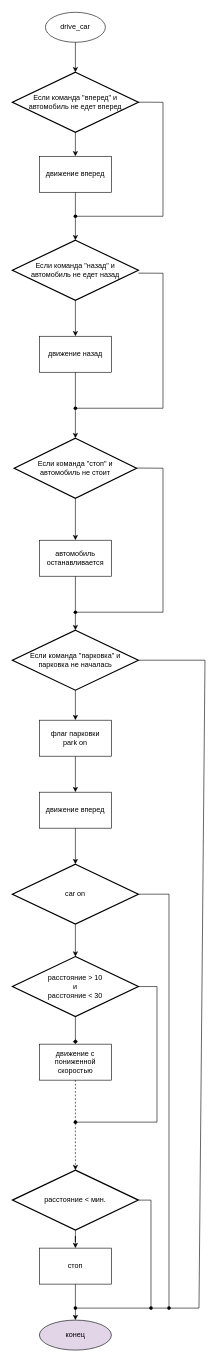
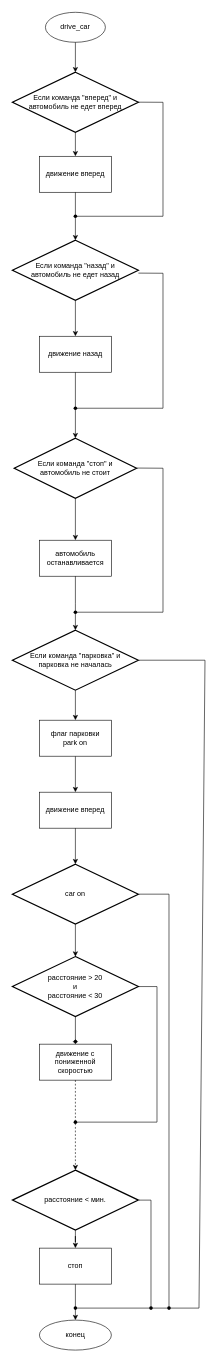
node "расстояние > 10 и расстояние < 30": label "расстояние > 10 и расстояние < 30" -> "расстояние > 20 и расстояние < 30"
node "конец": fillcolor #e1d5e7 -> #ffffff
